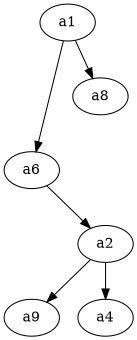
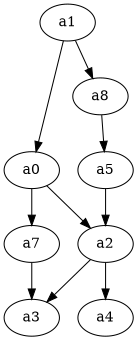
node "a6": label "a6" -> "a0"
node "a5": added
node "a7": added
node "a9": label "a9" -> "a3"
